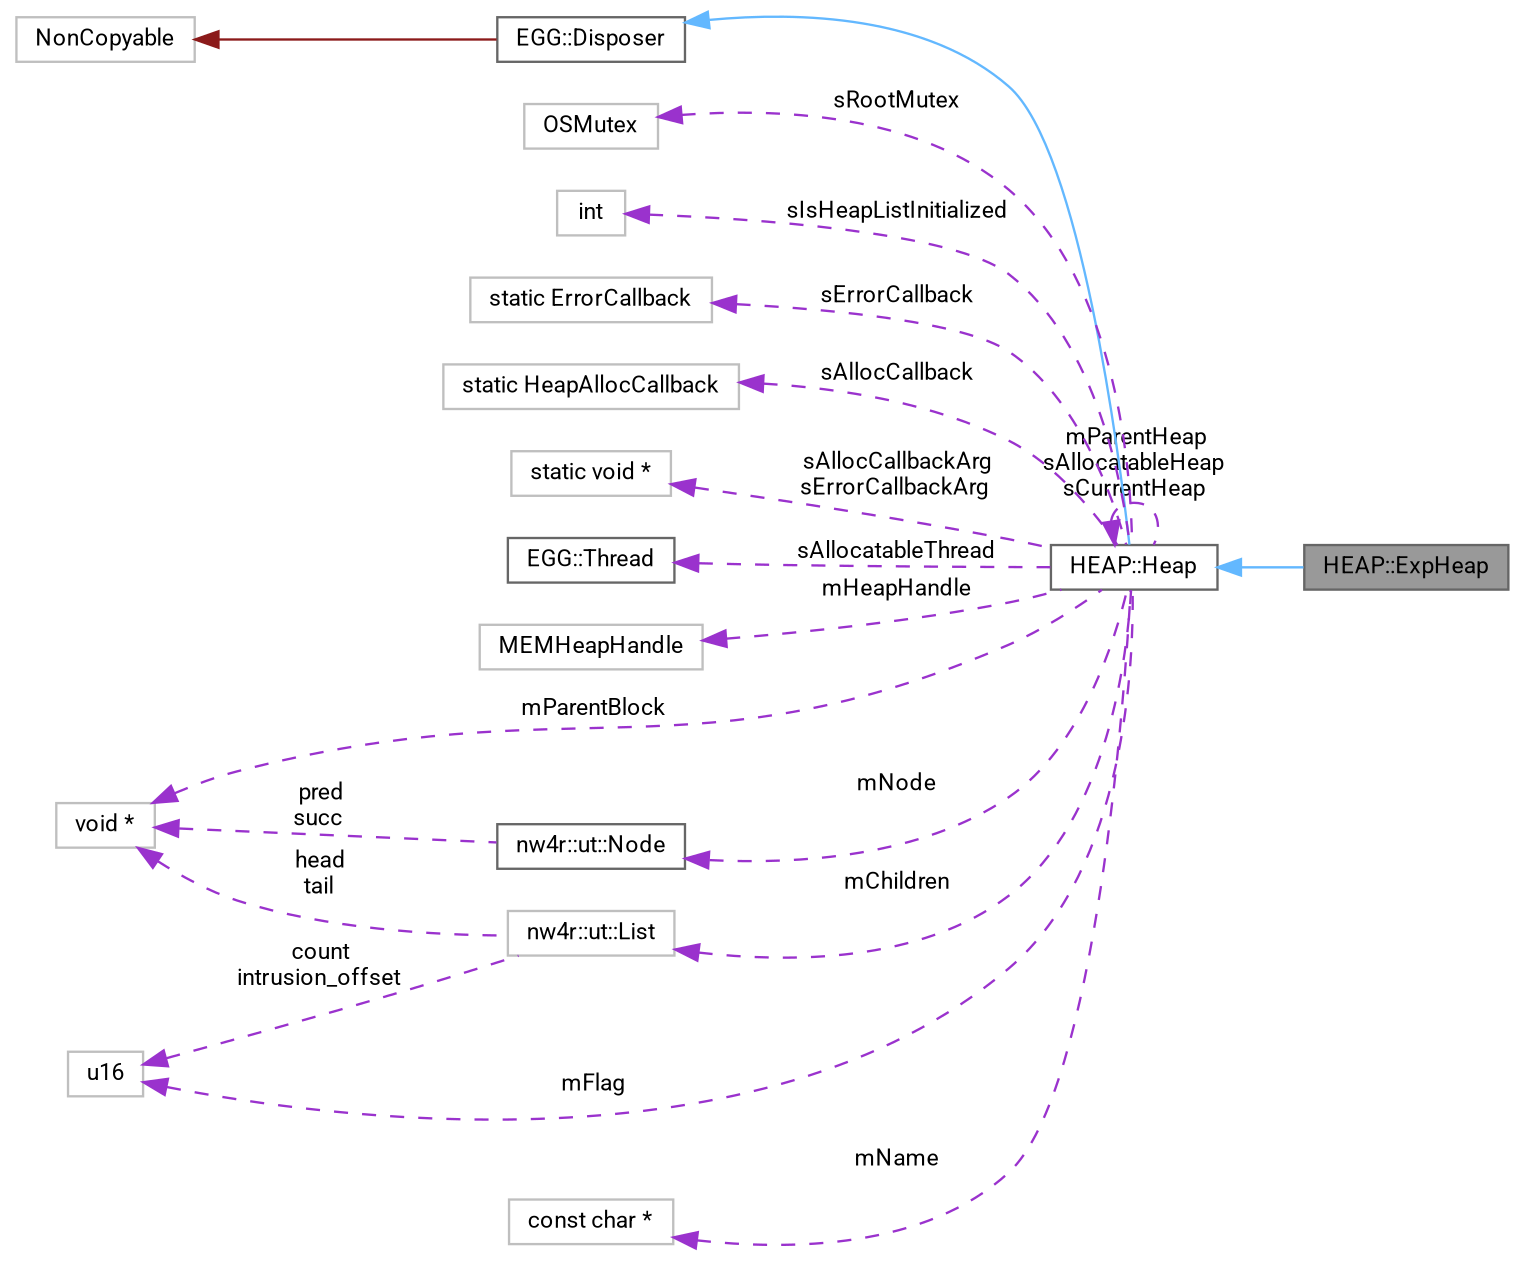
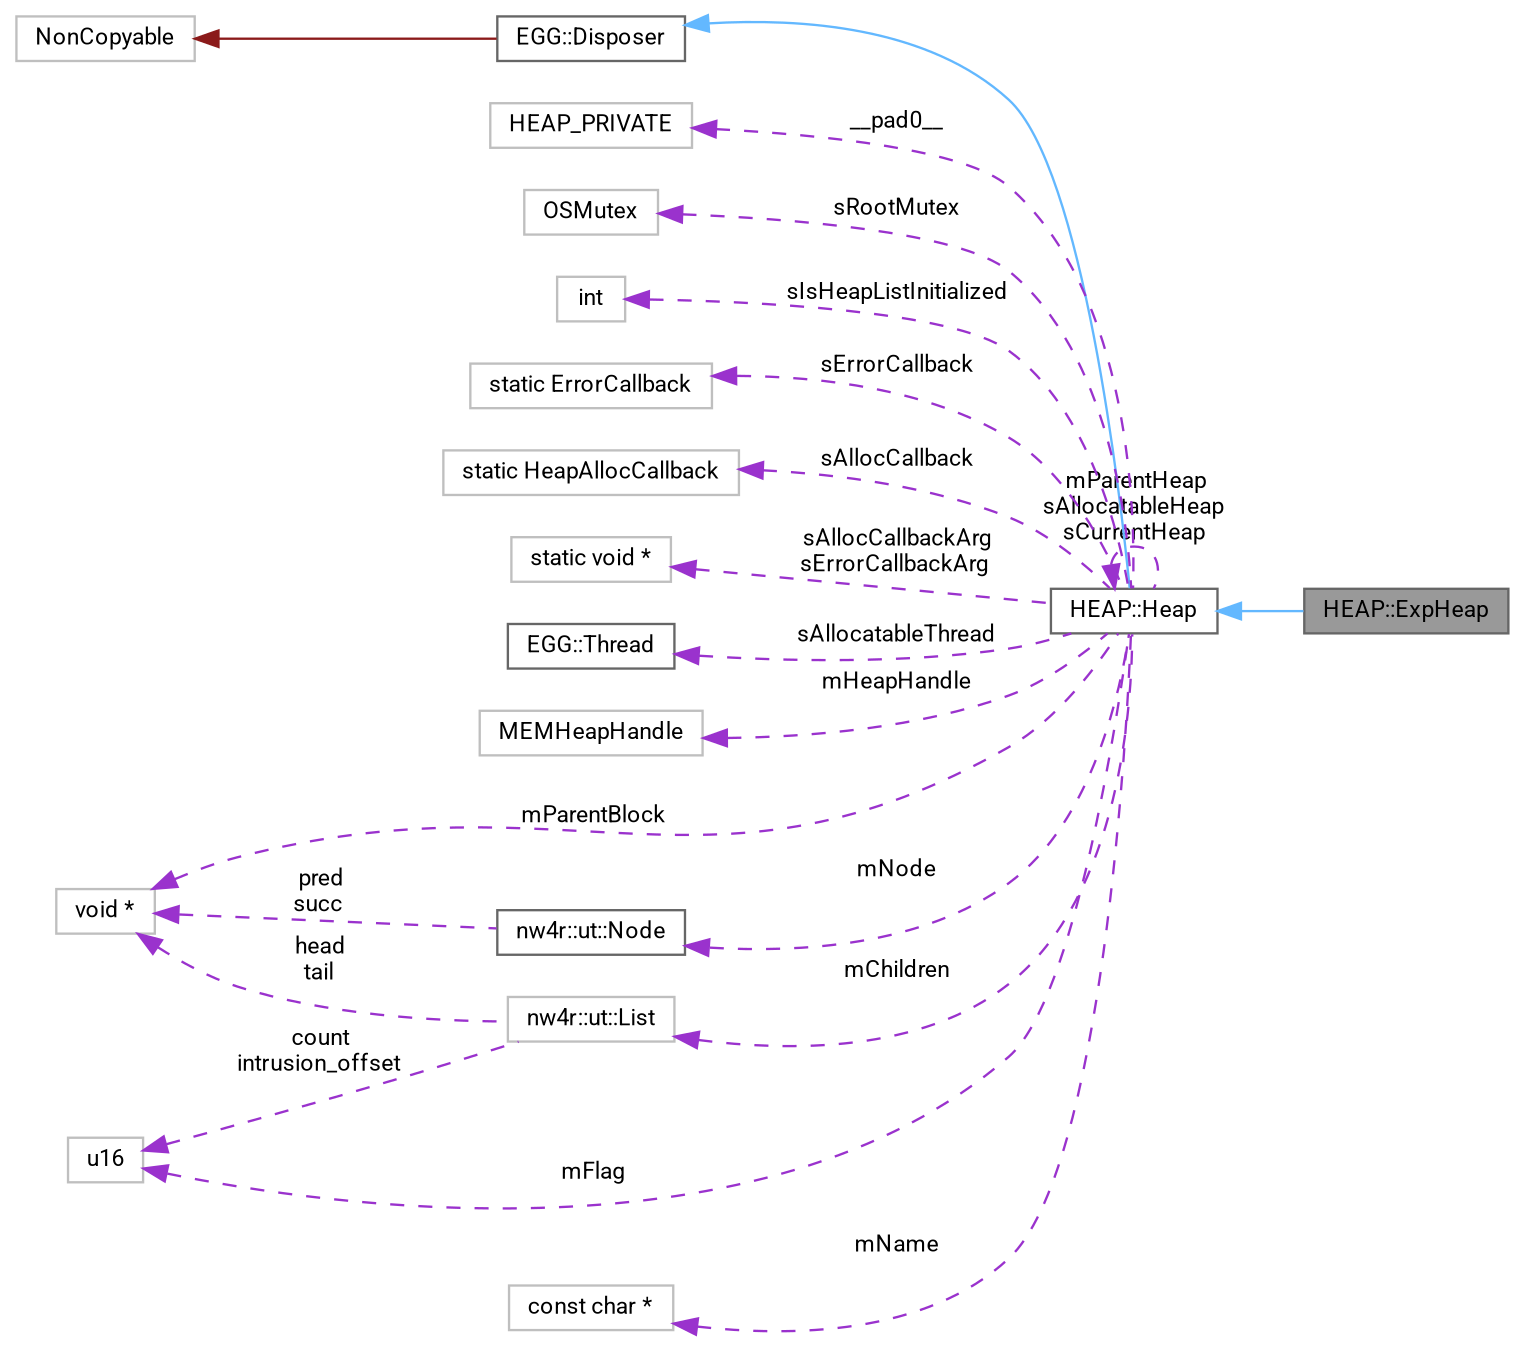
node "HEAP_PRIVATE": added
